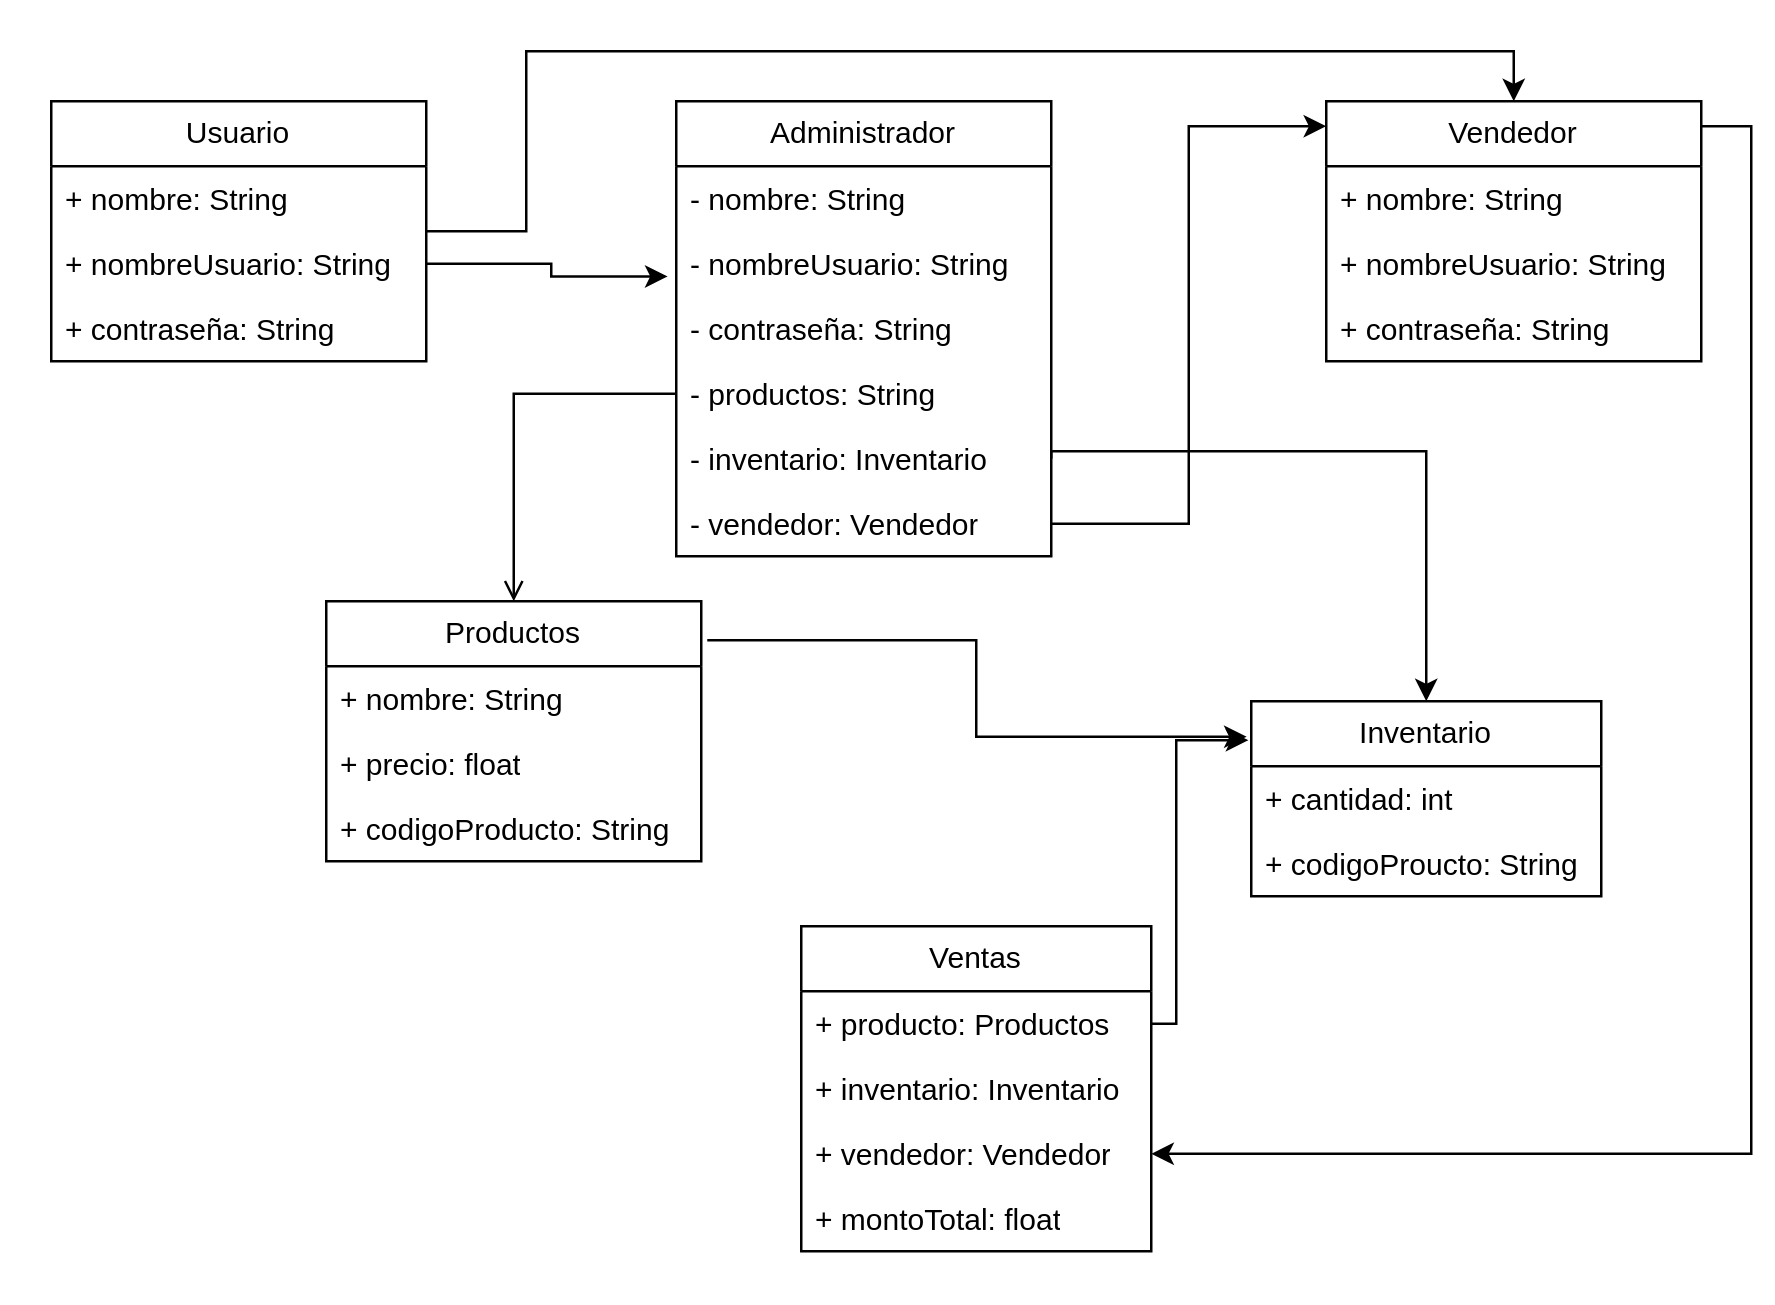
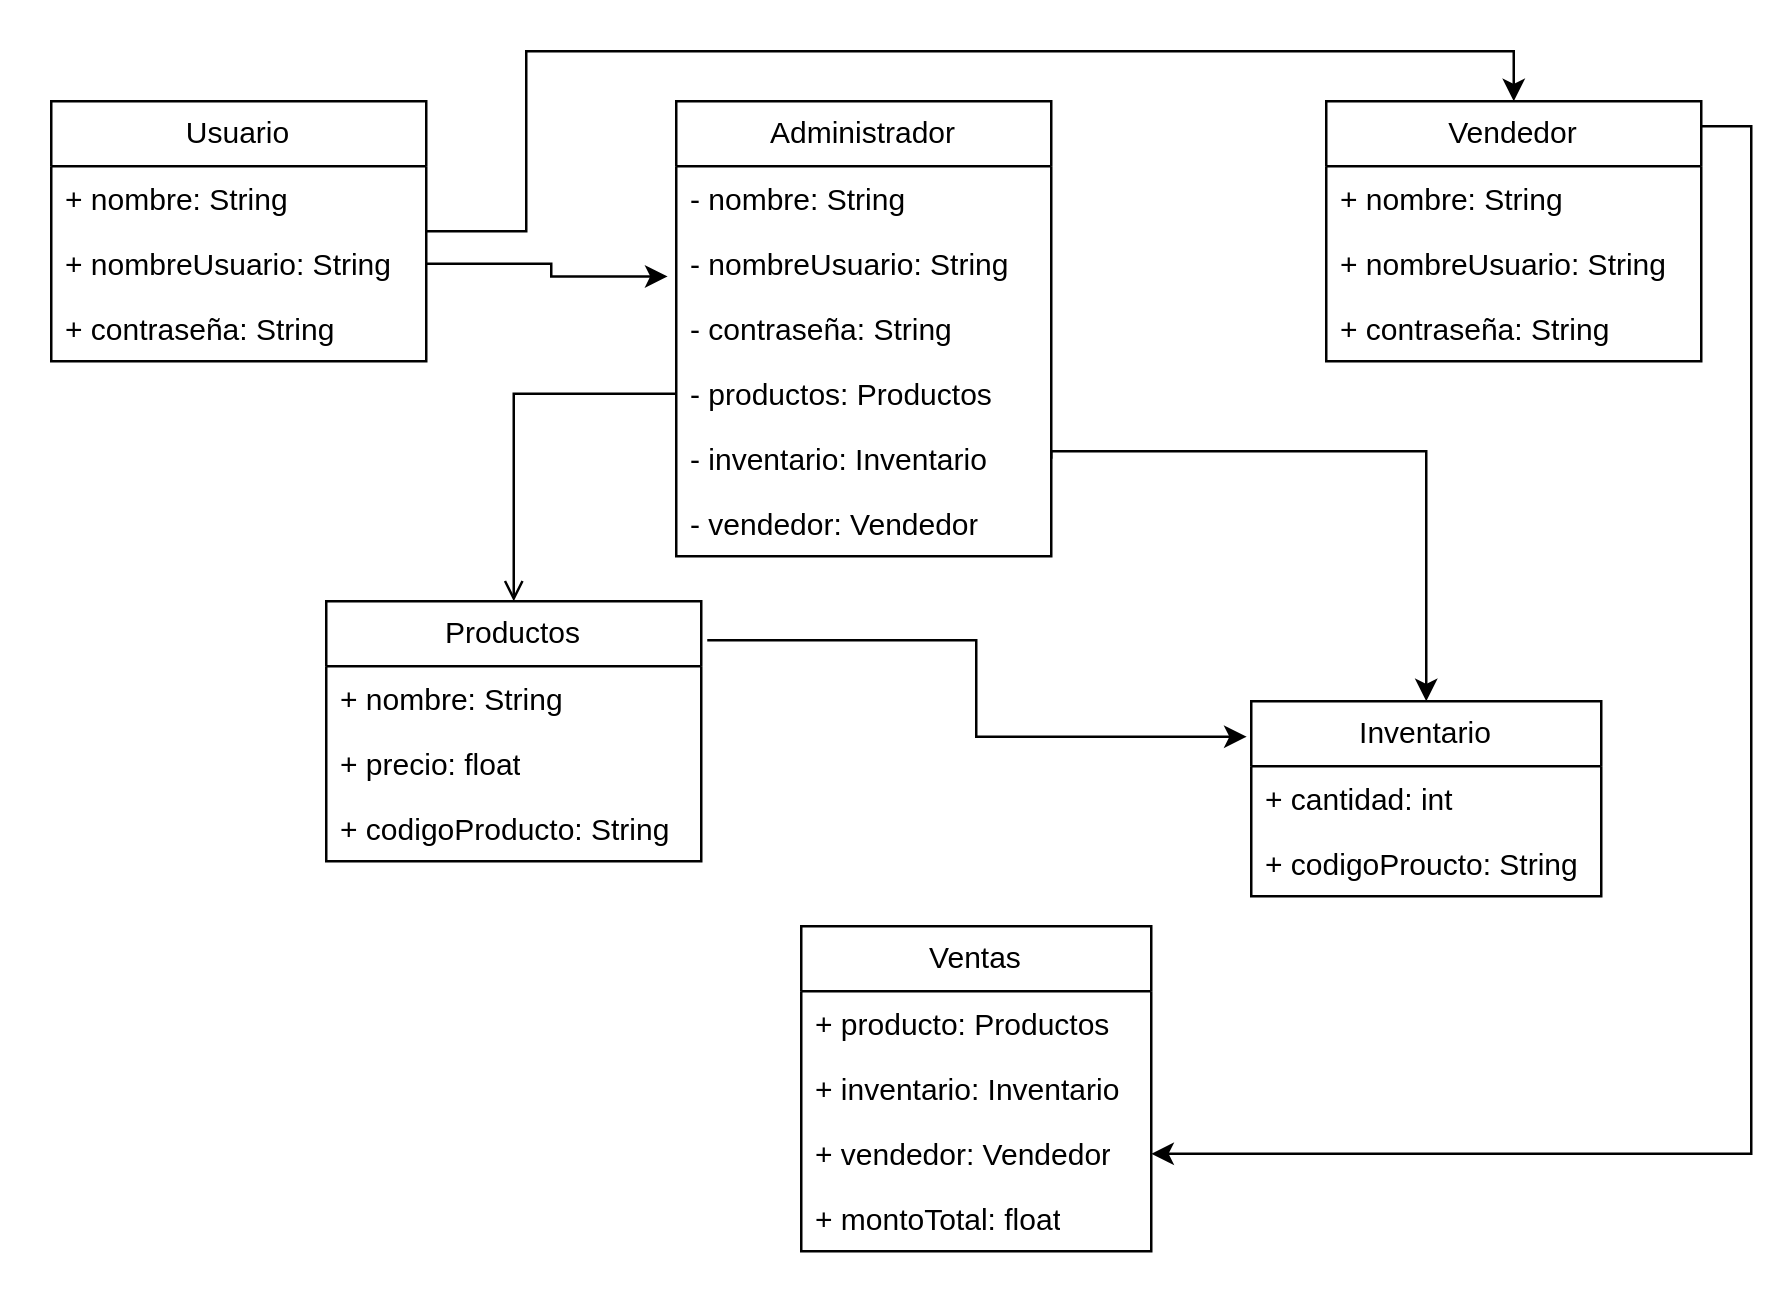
edge "- vendedor: Vendedor" -> "Vendedor": removed
node "- productos: String": label "- productos: String" -> "- productos: Productos"
edge "Ventas" -> "Inventario": removed
